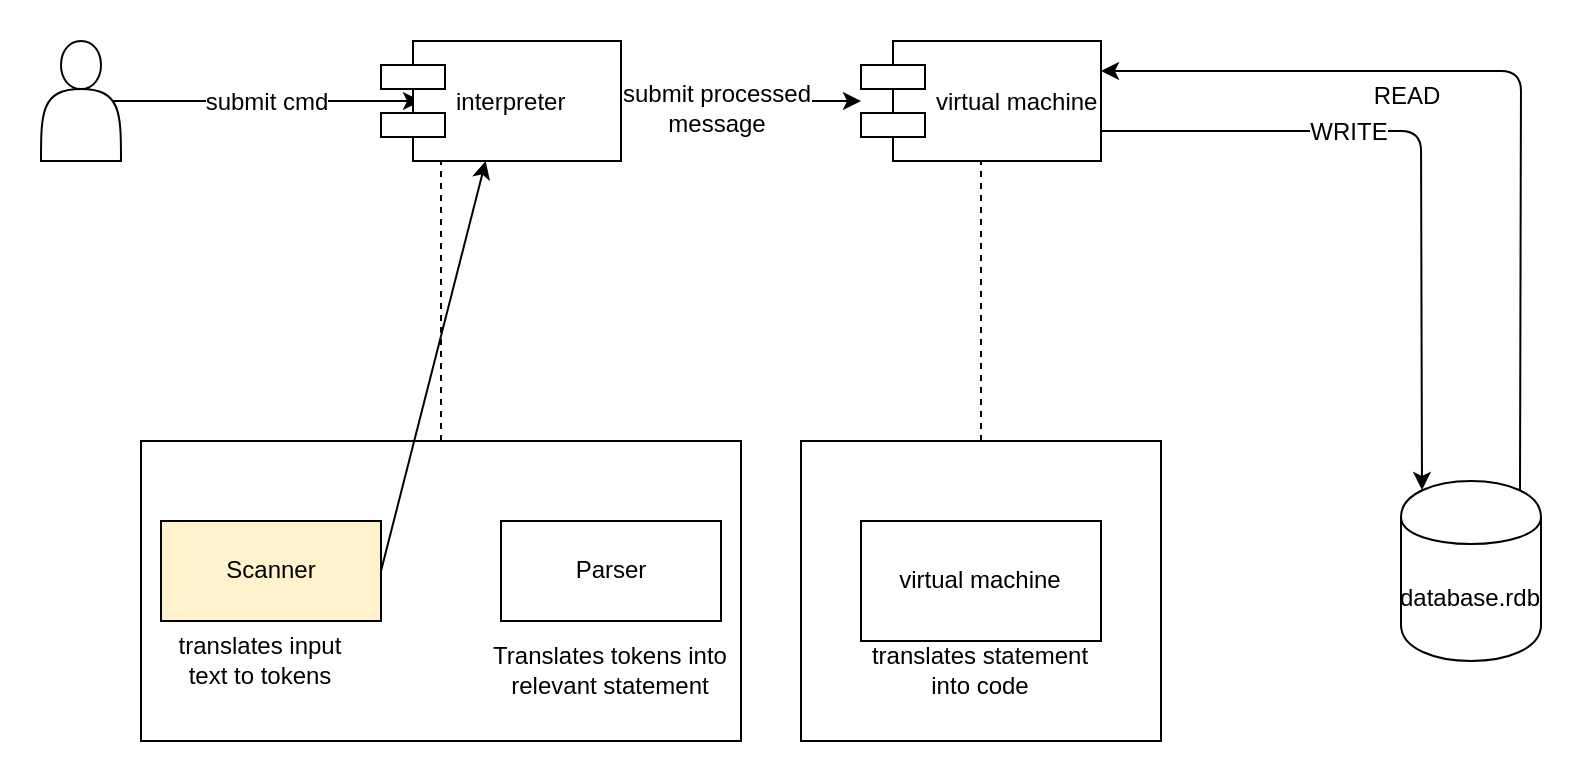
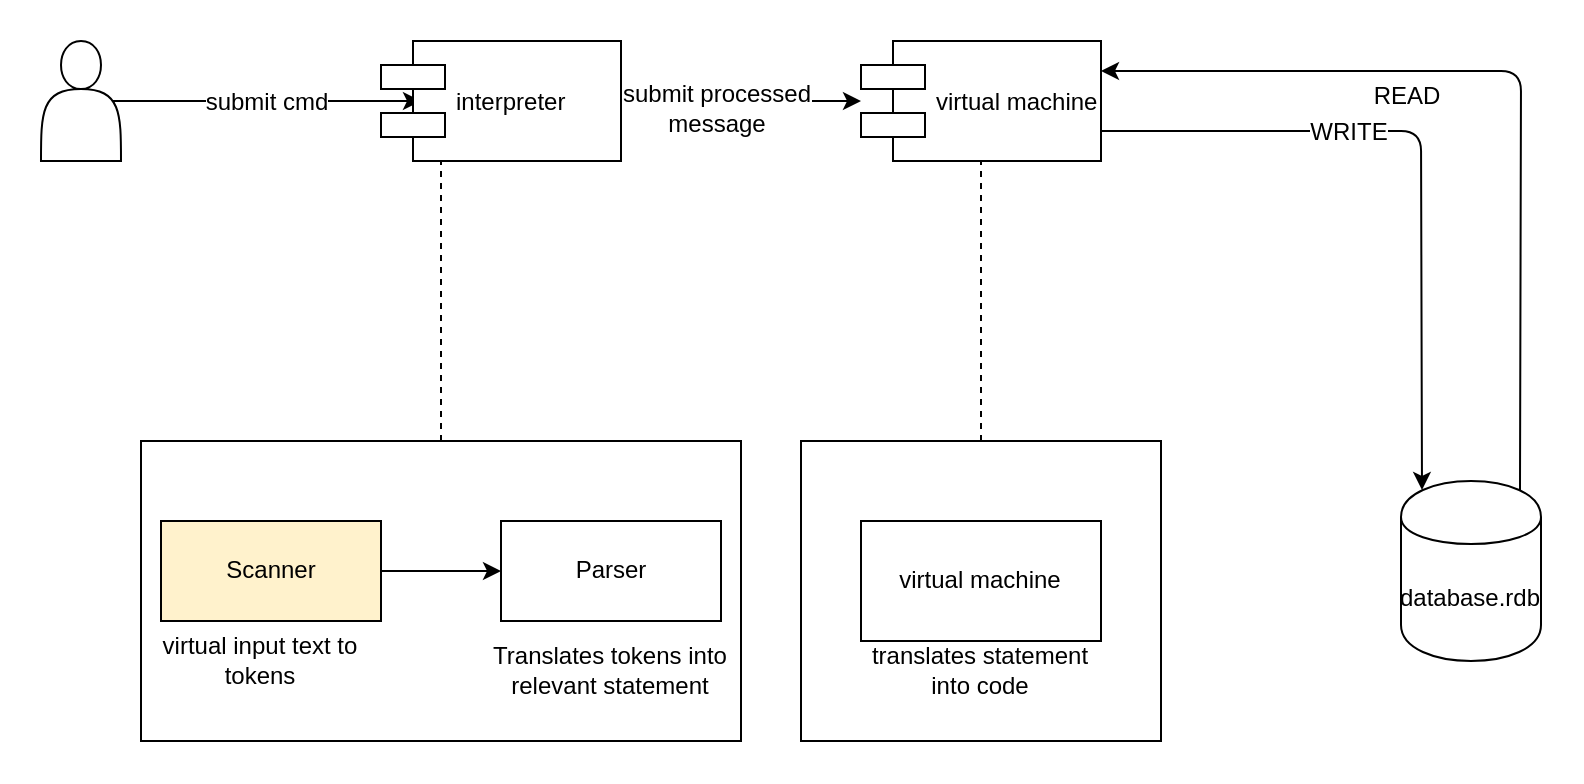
edge "Scanner" -> "interpreter": now "Scanner" -> "Parser"
node "translates input text to tokens": label "translates input text to tokens" -> "virtual input text to tokens"
